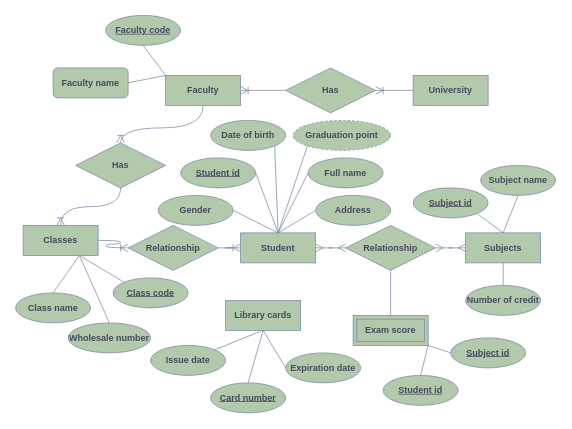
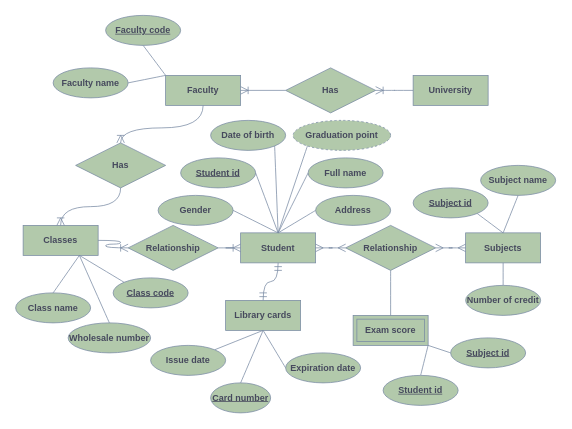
node "Faculty name": shape rounded rectangle -> ellipse
edge "Student" -- "Library cards": added
node "Card number": size 75x30 -> 60x30
